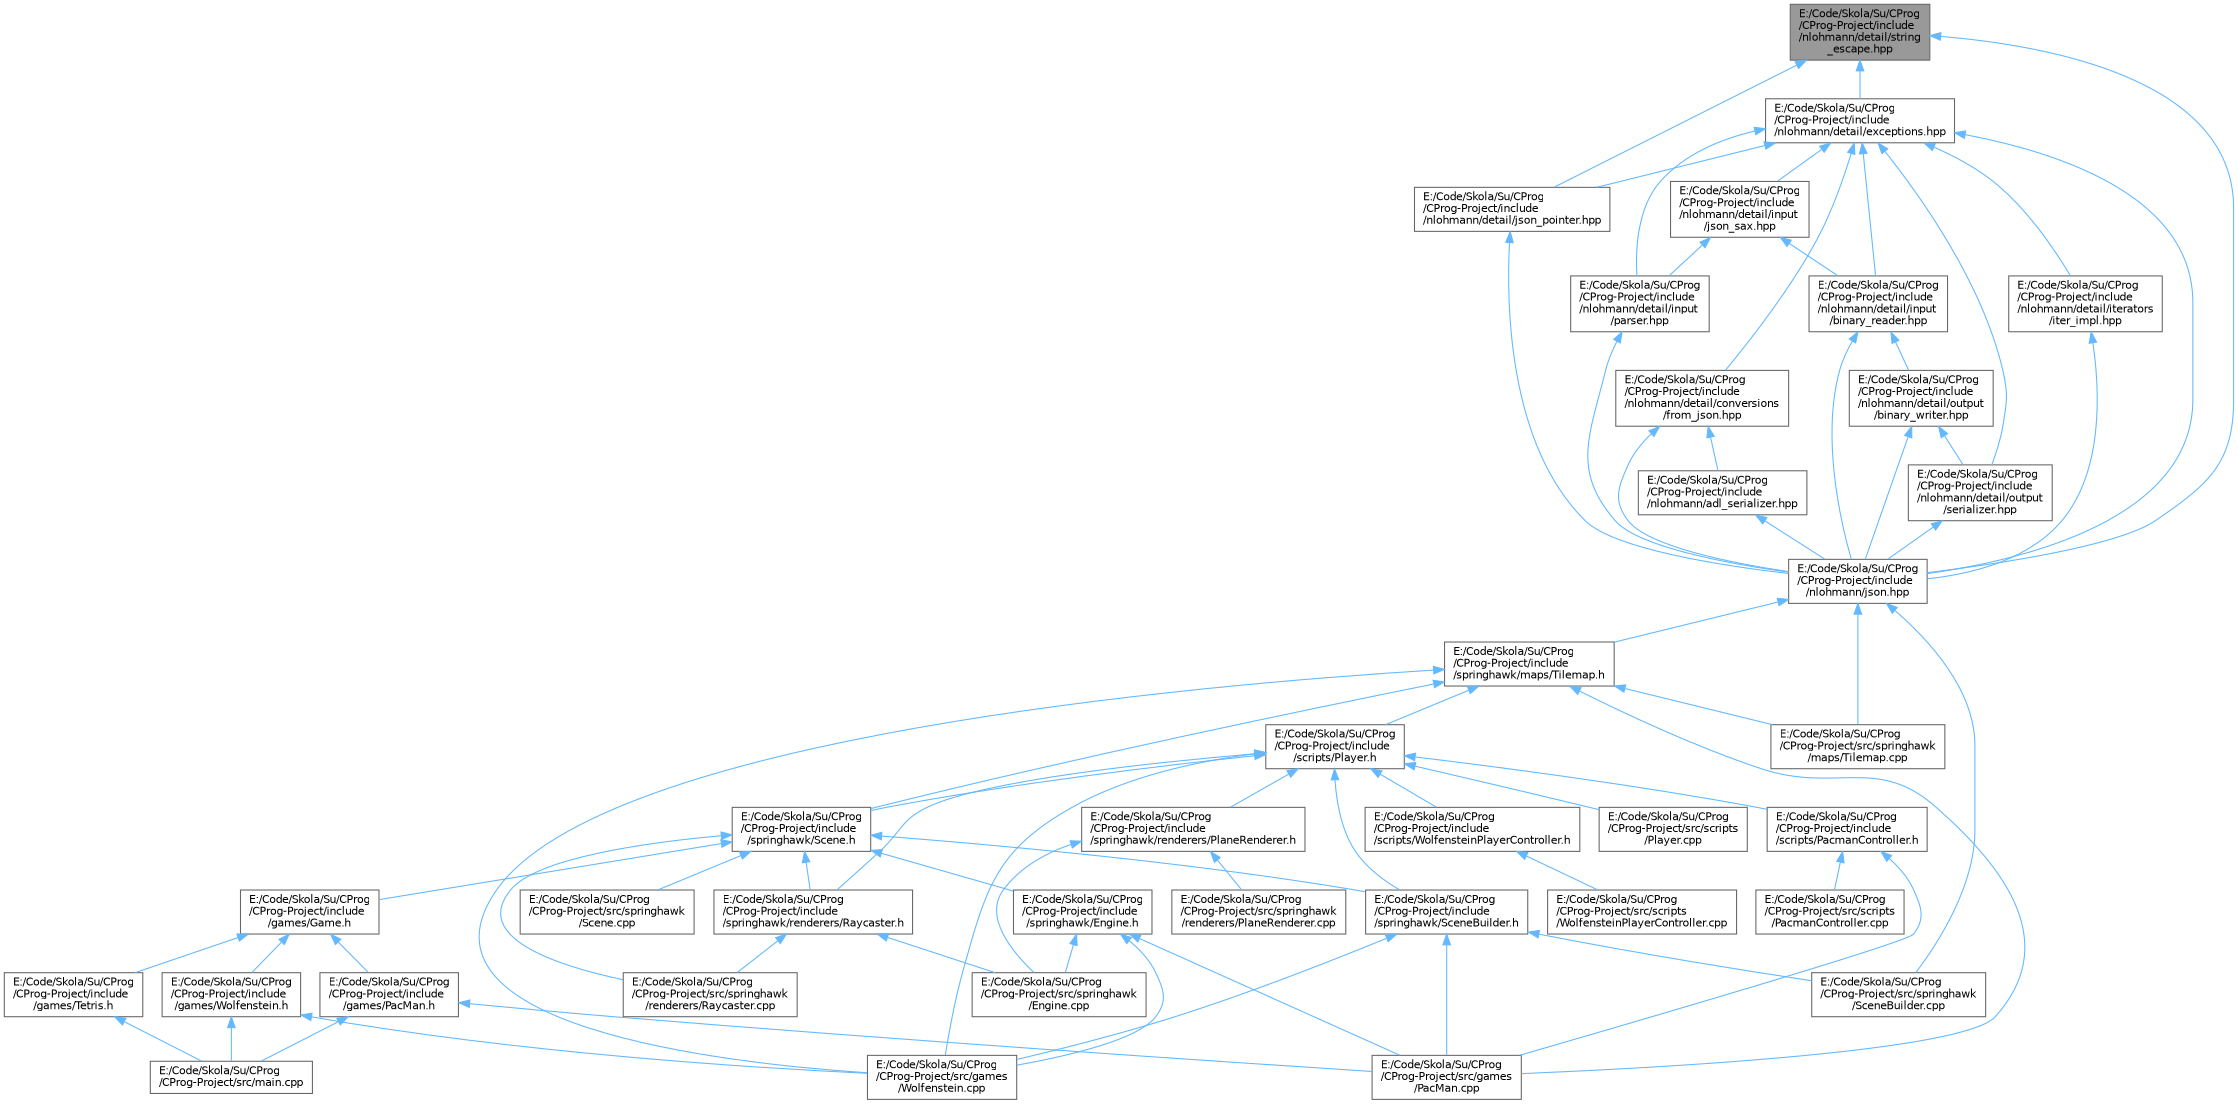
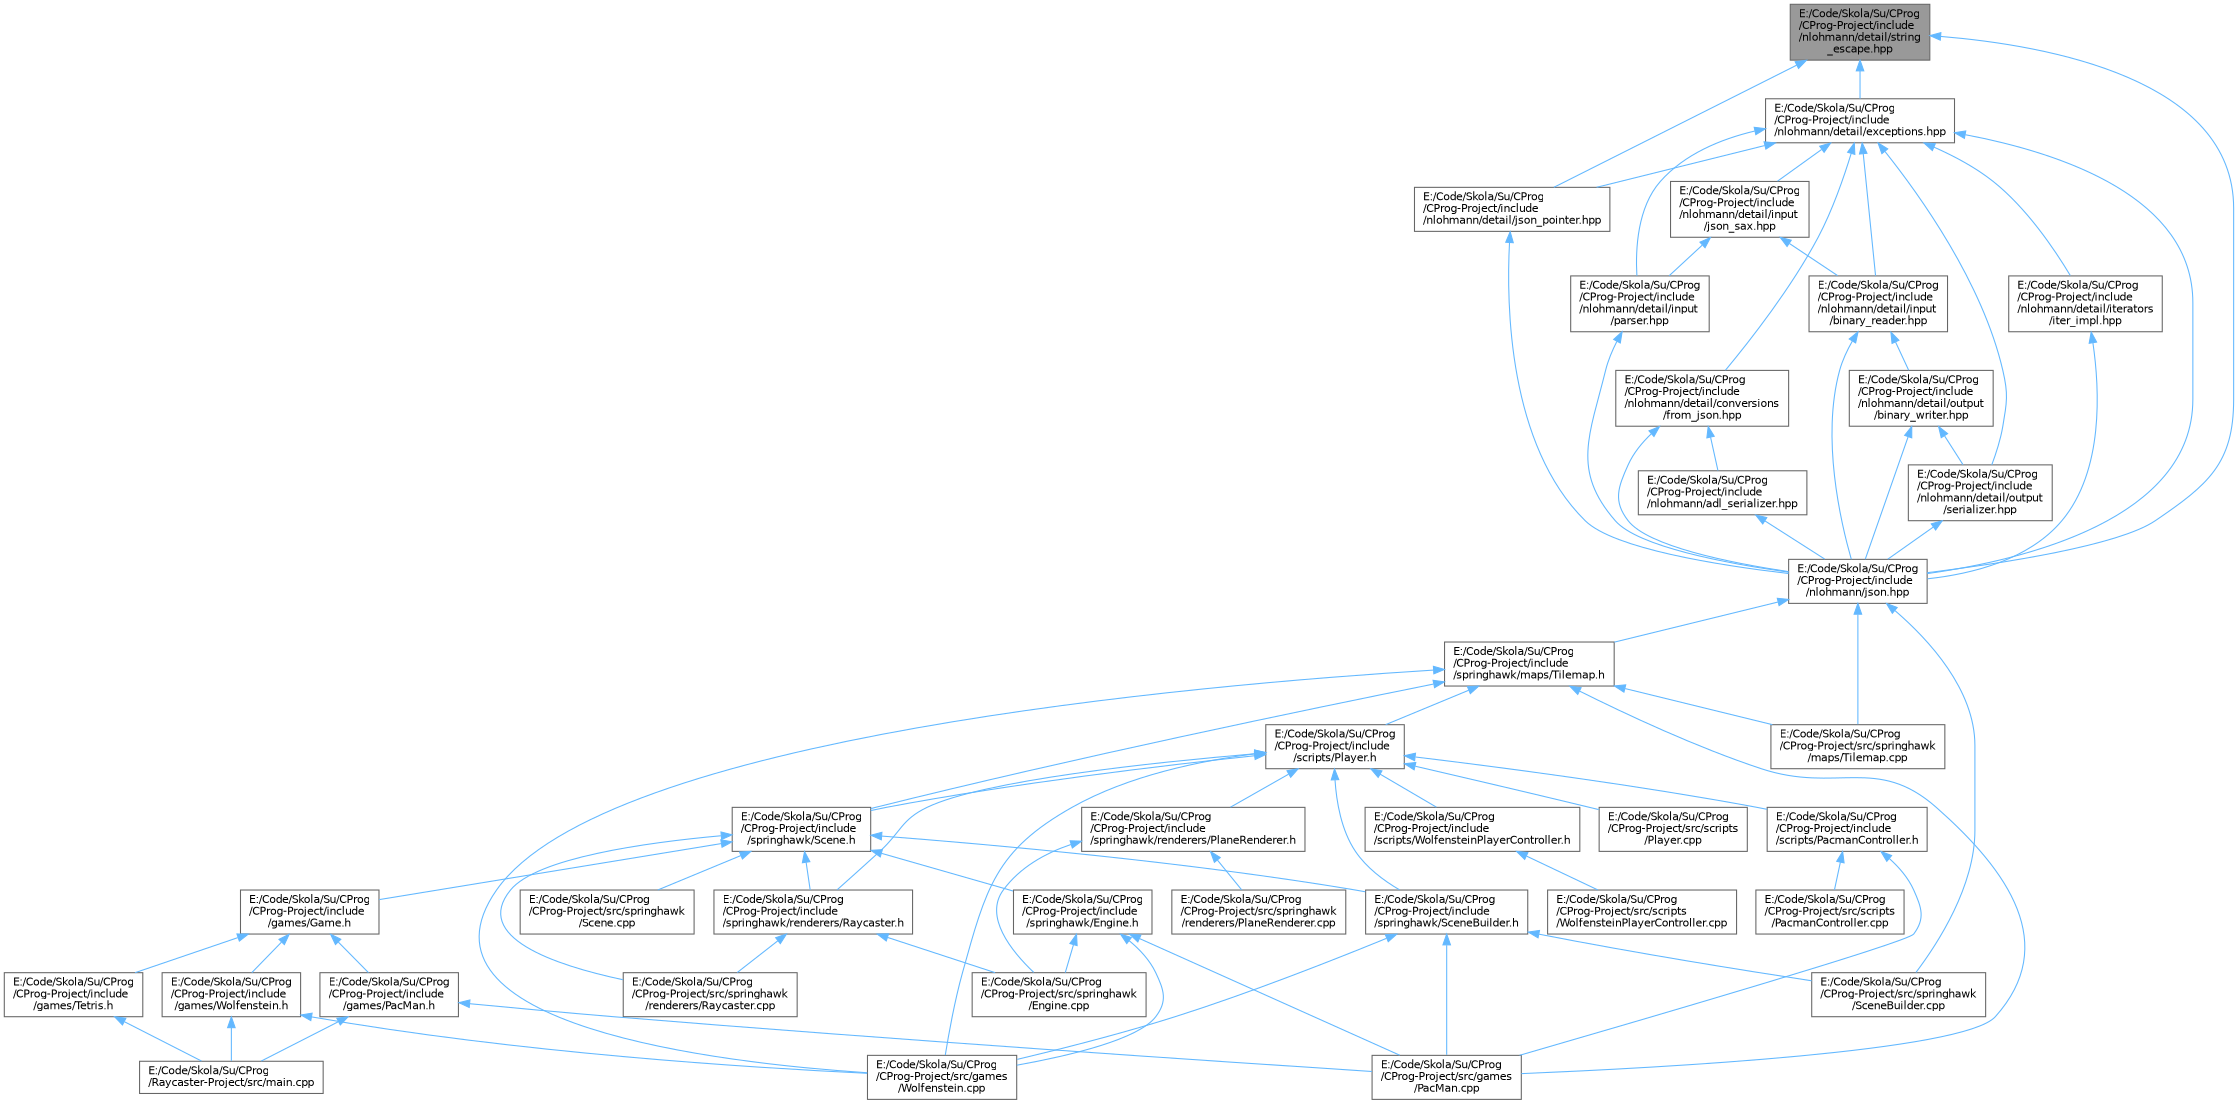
node "E:/Code/Skola/Su/CProg /CProg-Project/src/main.cpp": label "E:/Code/Skola/Su/CProg /CProg-Project/src/main.cpp" -> "E:/Code/Skola/Su/CProg /Raycaster-Project/src/main.cpp"
